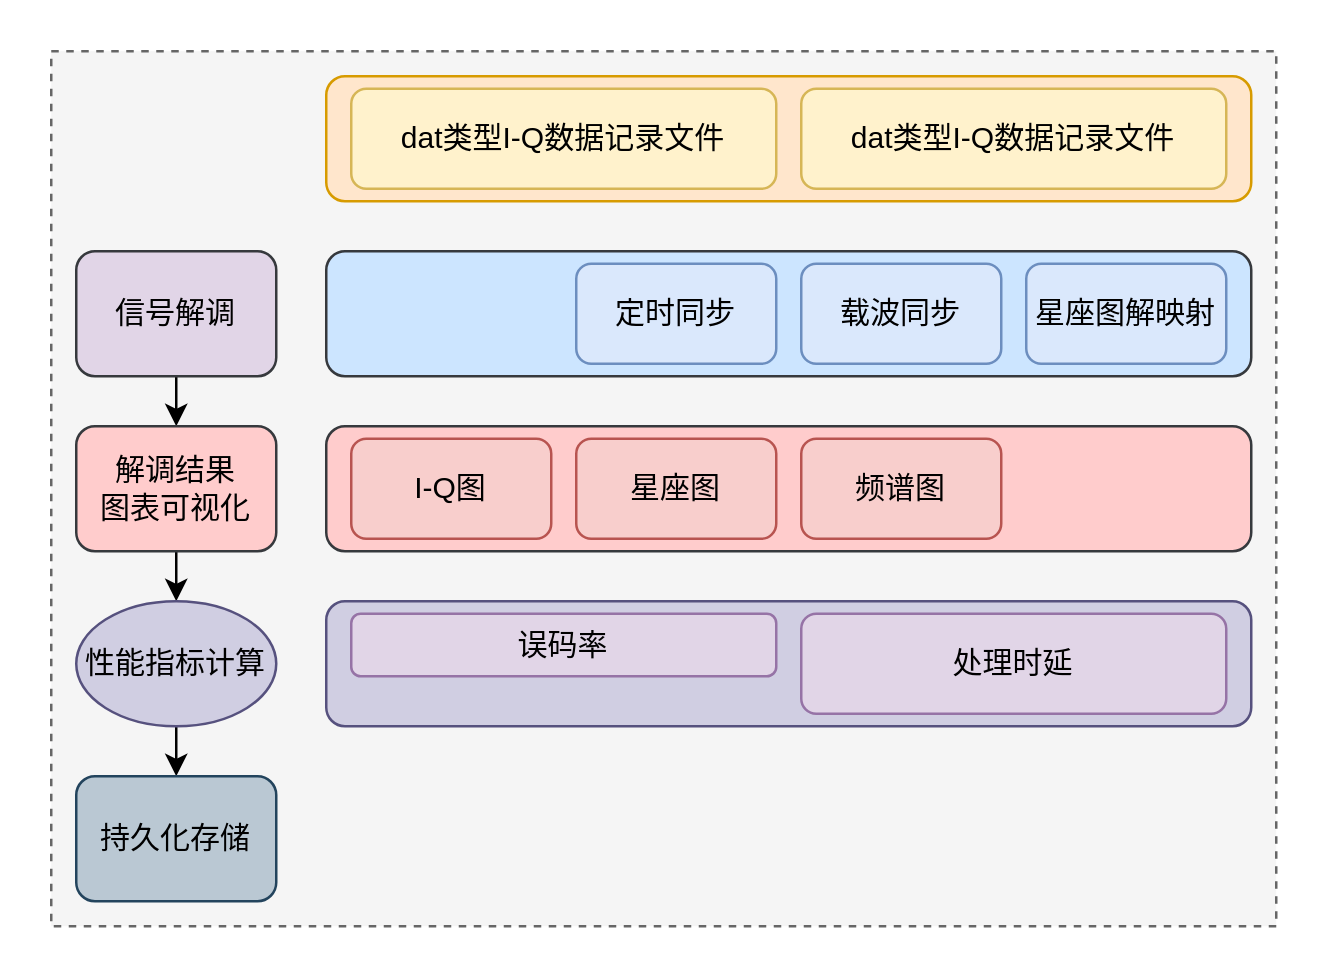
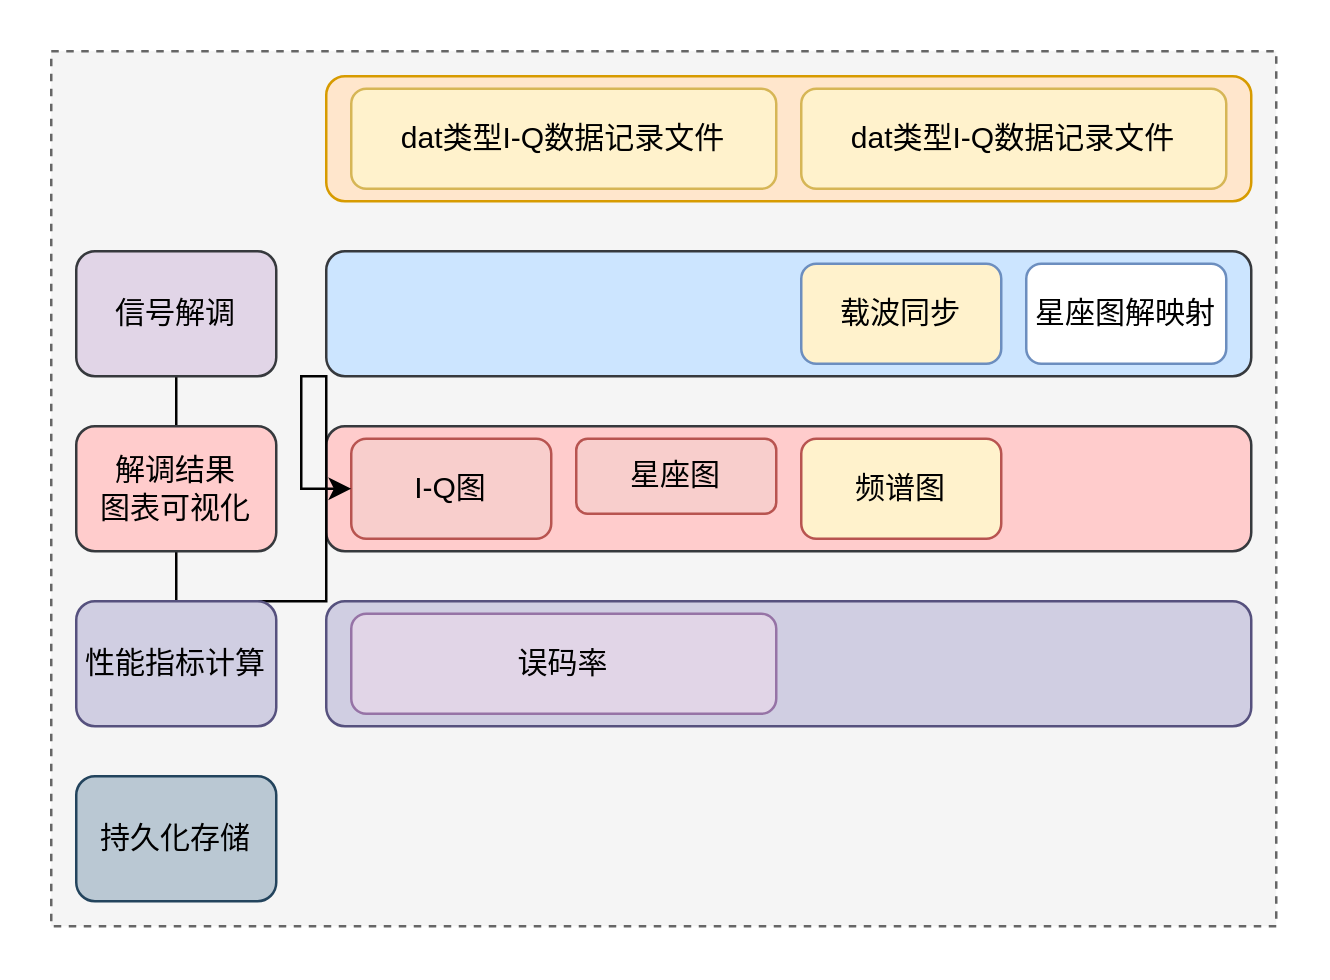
node "定时同步": removed
node "载波同步": fillcolor #dae8fc -> #fff2cc
node "星座图解映射": fillcolor #dae8fc -> #ffffff
edge "信号解调" -> "解调结果 图表可视化": arrowhead classic -> none
node "星座图": size 200x100 -> 200x75
node "频谱图": fillcolor #f8cecc -> #fff2cc
edge "解调结果 图表可视化" -> "性能指标计算": now "解调结果 图表可视化" -> "I-Q图"
node "误码率": size 425x63 -> 425x100
node "性能指标计算": shape ellipse -> rounded rectangle
node "处理时延": removed
edge "性能指标计算" -> "持久化存储": removed
